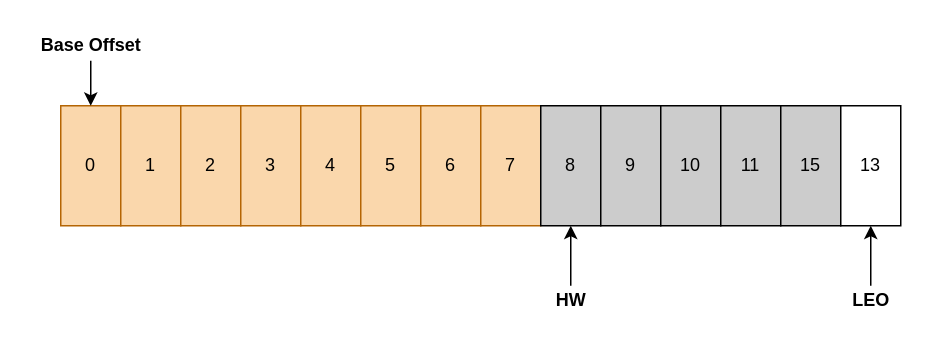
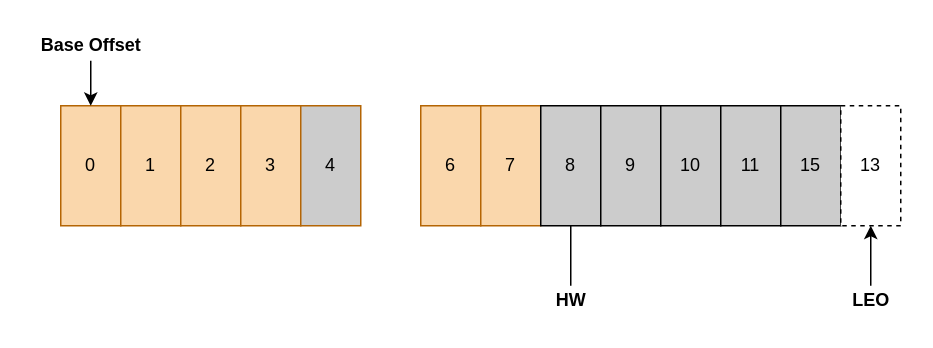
node "4": fillcolor #fad7ac -> #cccccc
node "5": removed
node "13": style solid -> dashed
edge "HW" -> "8": arrowhead classic -> none
